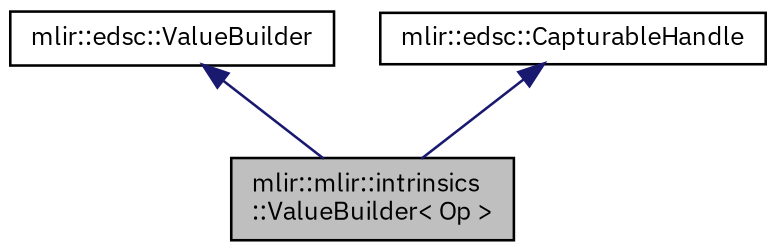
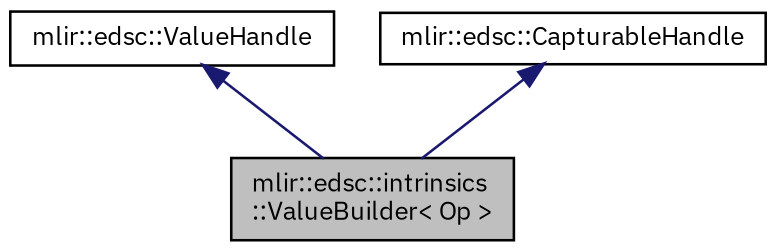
node "mlir::edsc::ValueBuilder": label "mlir::edsc::ValueBuilder" -> "mlir::edsc::ValueHandle"
node "mlir::mlir::intrinsics ::ValueBuilder< Op >": label "mlir::mlir::intrinsics ::ValueBuilder< Op >" -> "mlir::edsc::intrinsics ::ValueBuilder< Op >"
